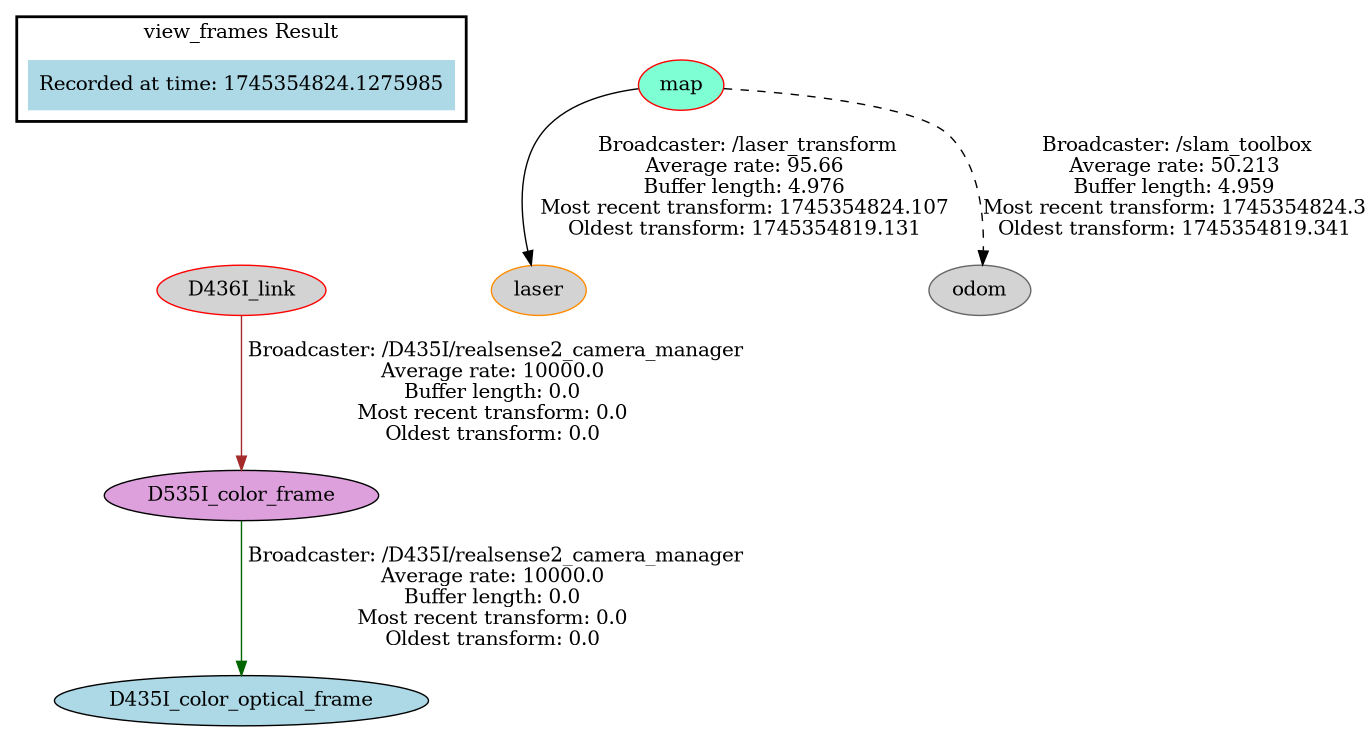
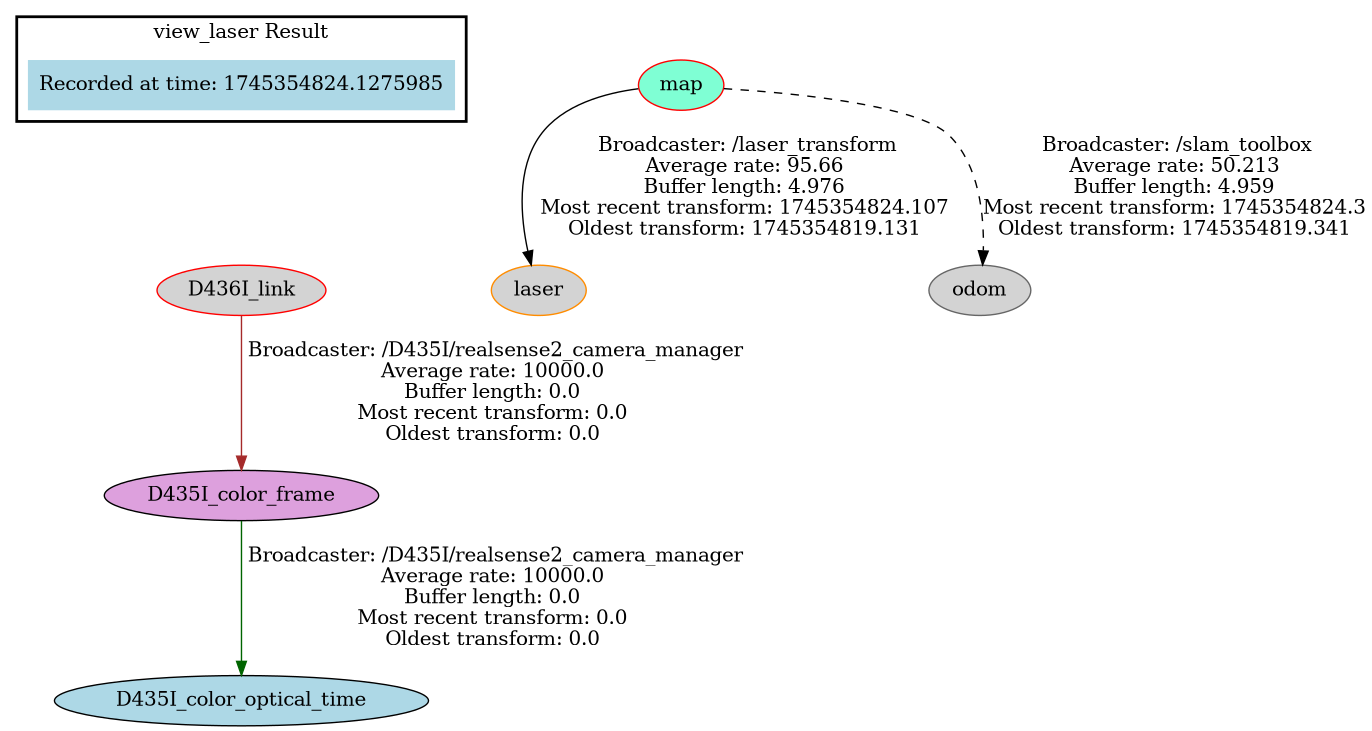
cluster "view_frames Result": label "view_frames Result" -> "view_laser Result"
node "D535I_color_frame": label "D535I_color_frame" -> "D435I_color_frame"
node "D435I_color_optical_frame": label "D435I_color_optical_frame" -> "D435I_color_optical_time"
